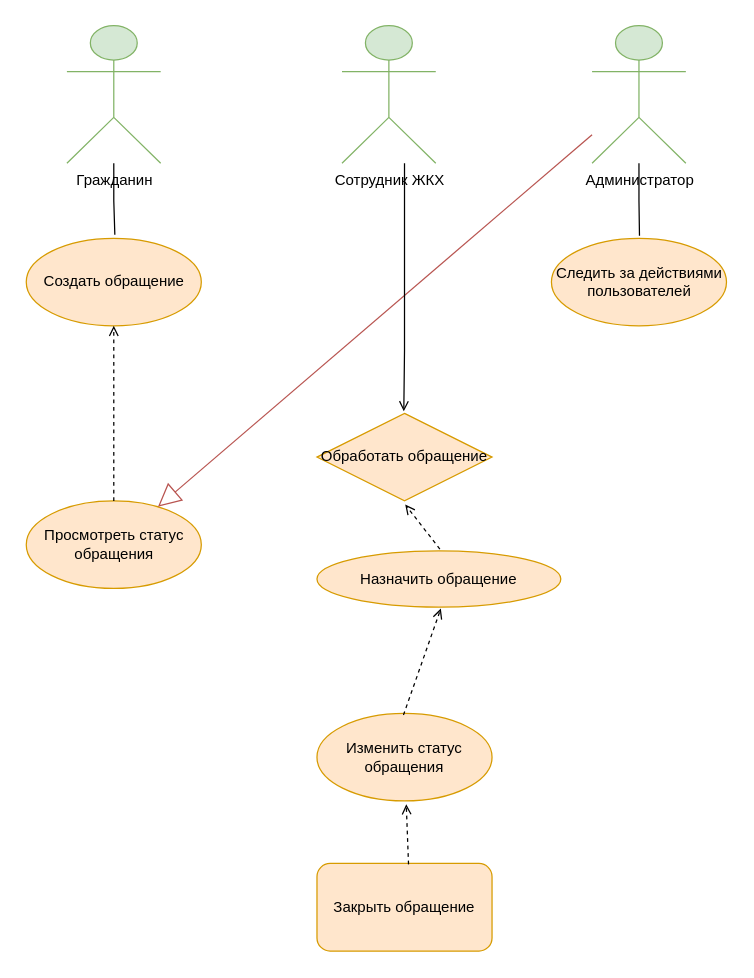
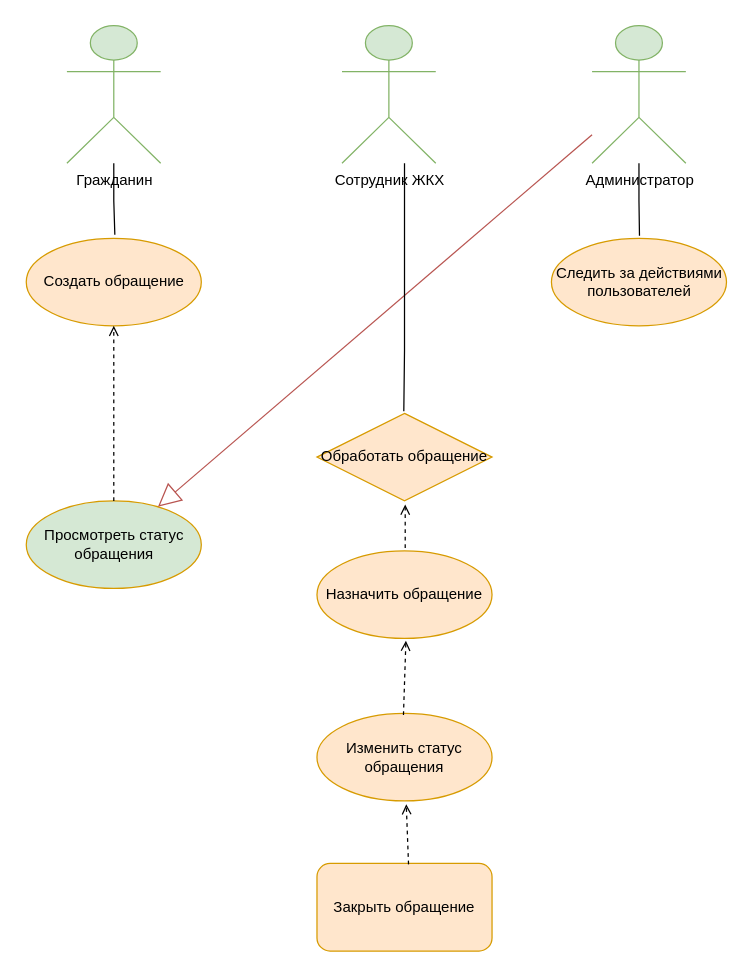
edge "Сотрудник ЖКХ" -> "Обработать обращение": arrowhead open -> none
node "Просмотреть статус обращения": fillcolor #ffe6cc -> #d5e8d4
node "Назначить обращение": size 244x56 -> 175x88
